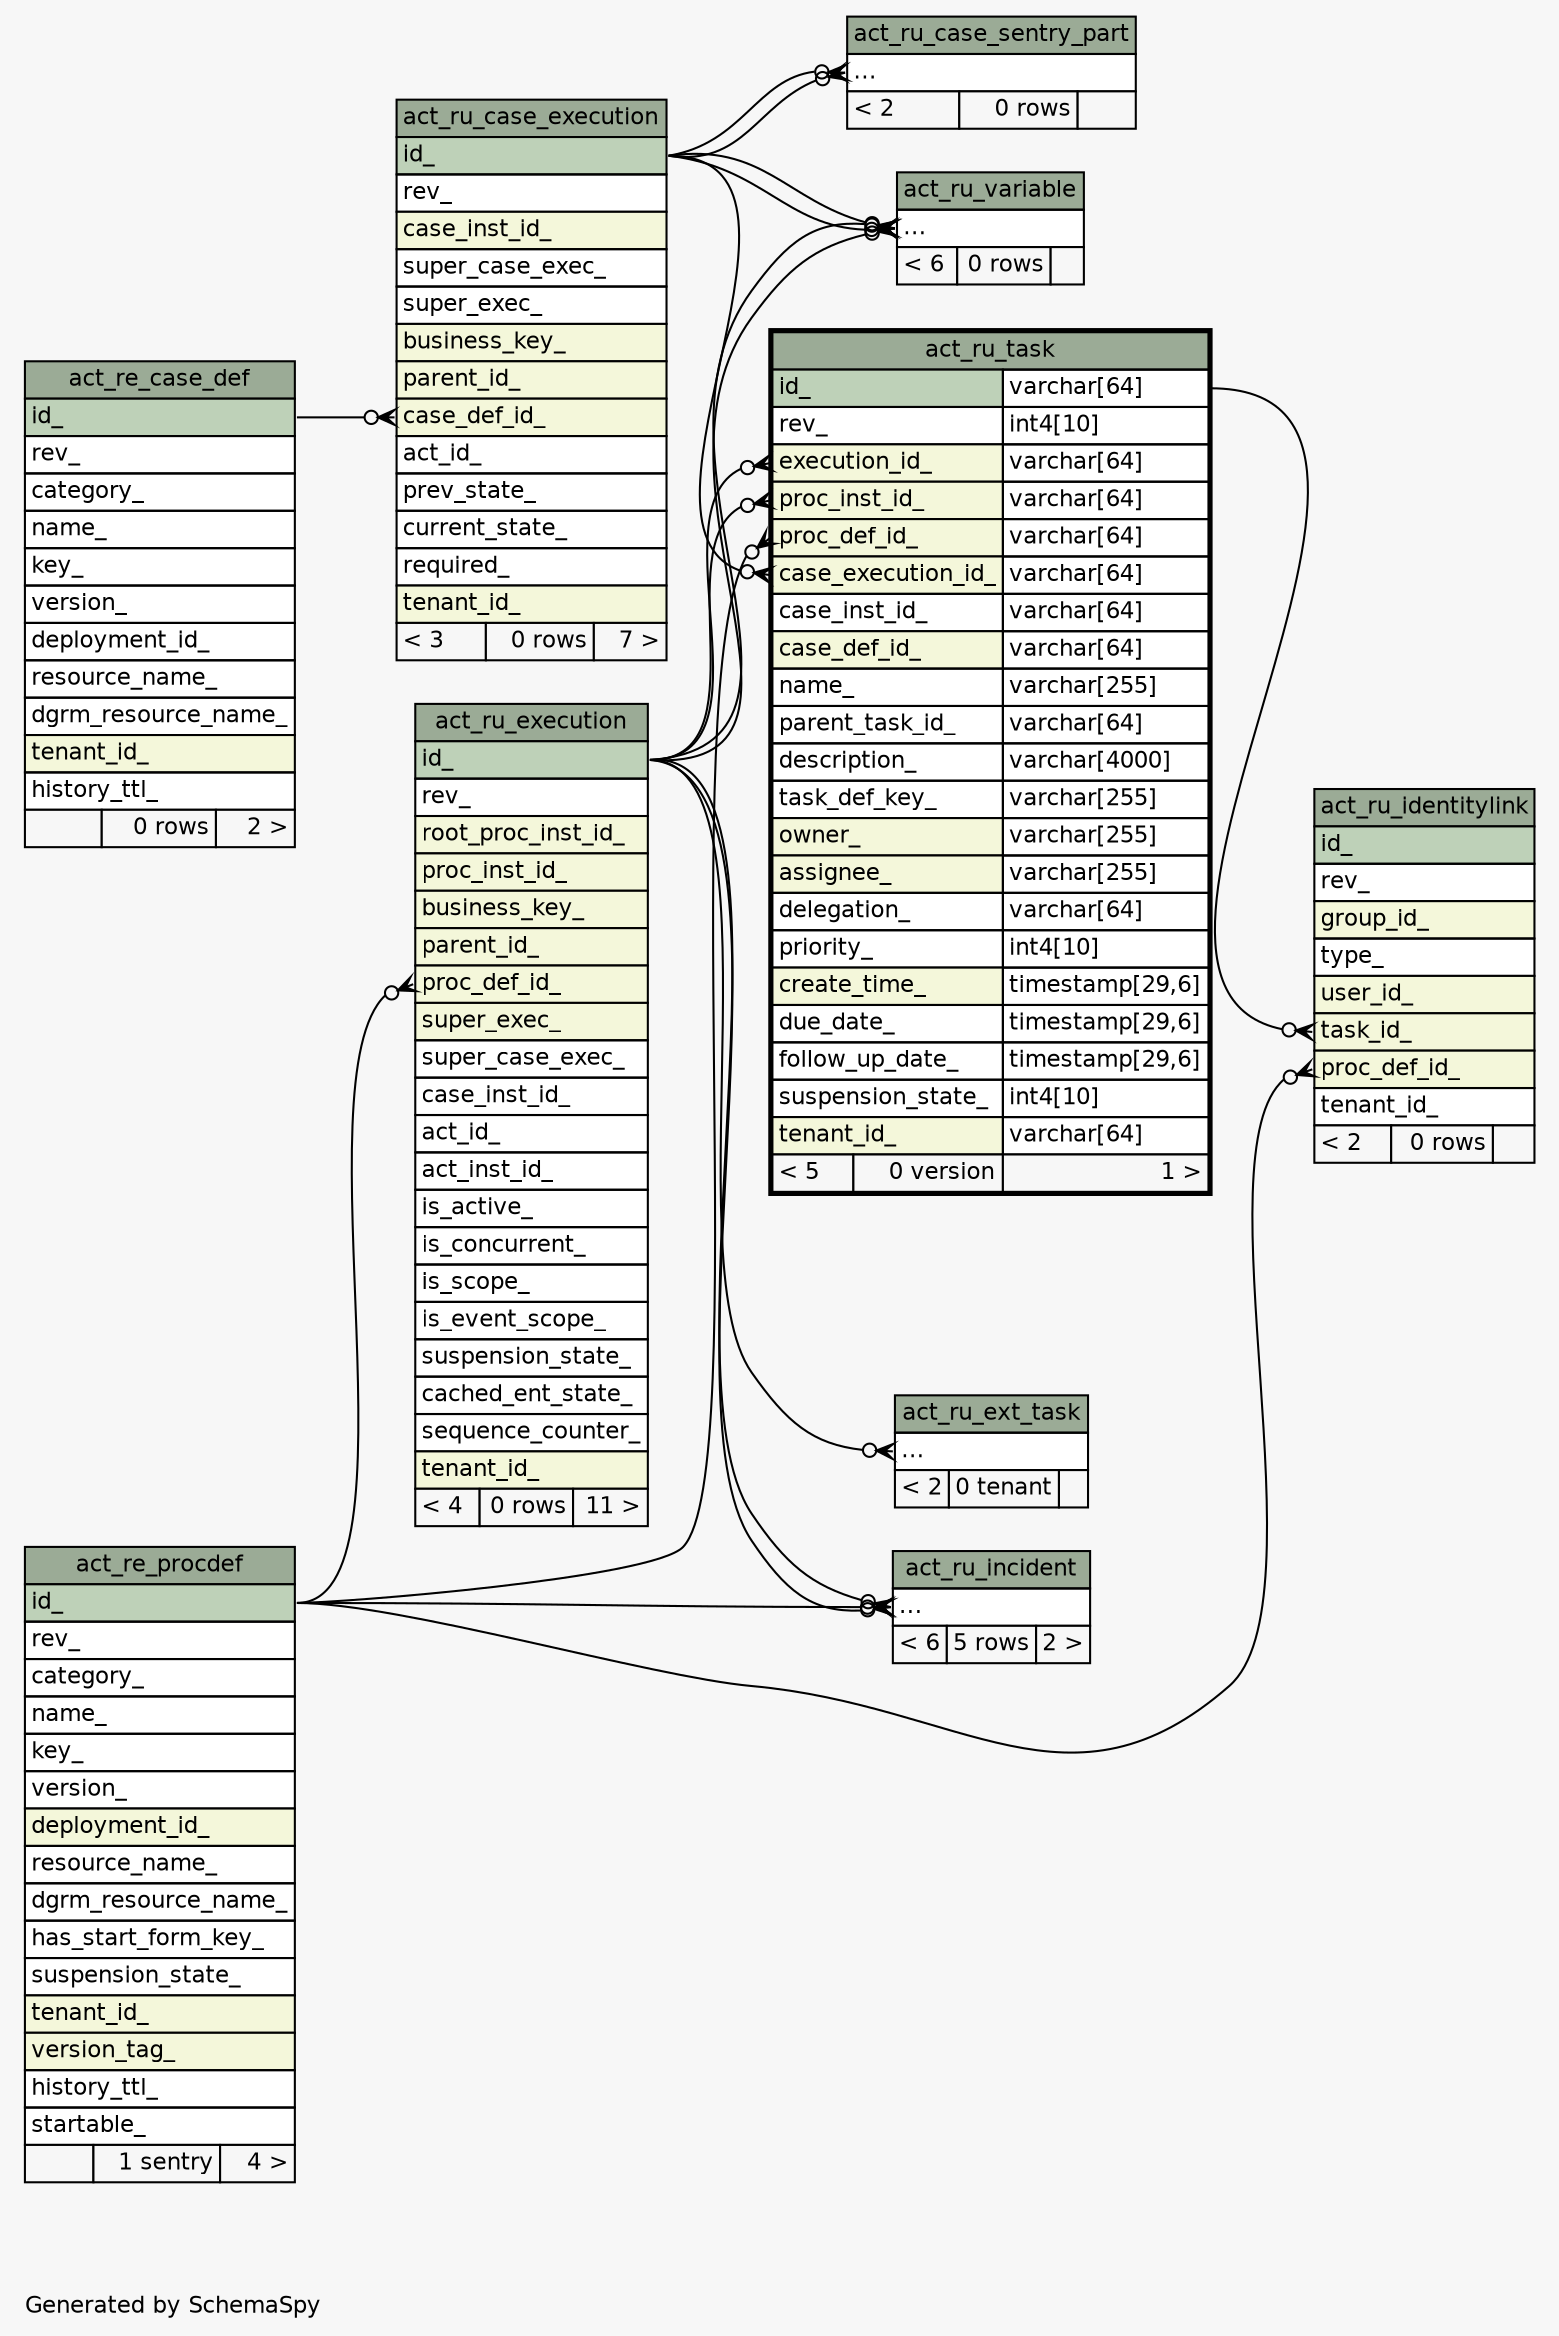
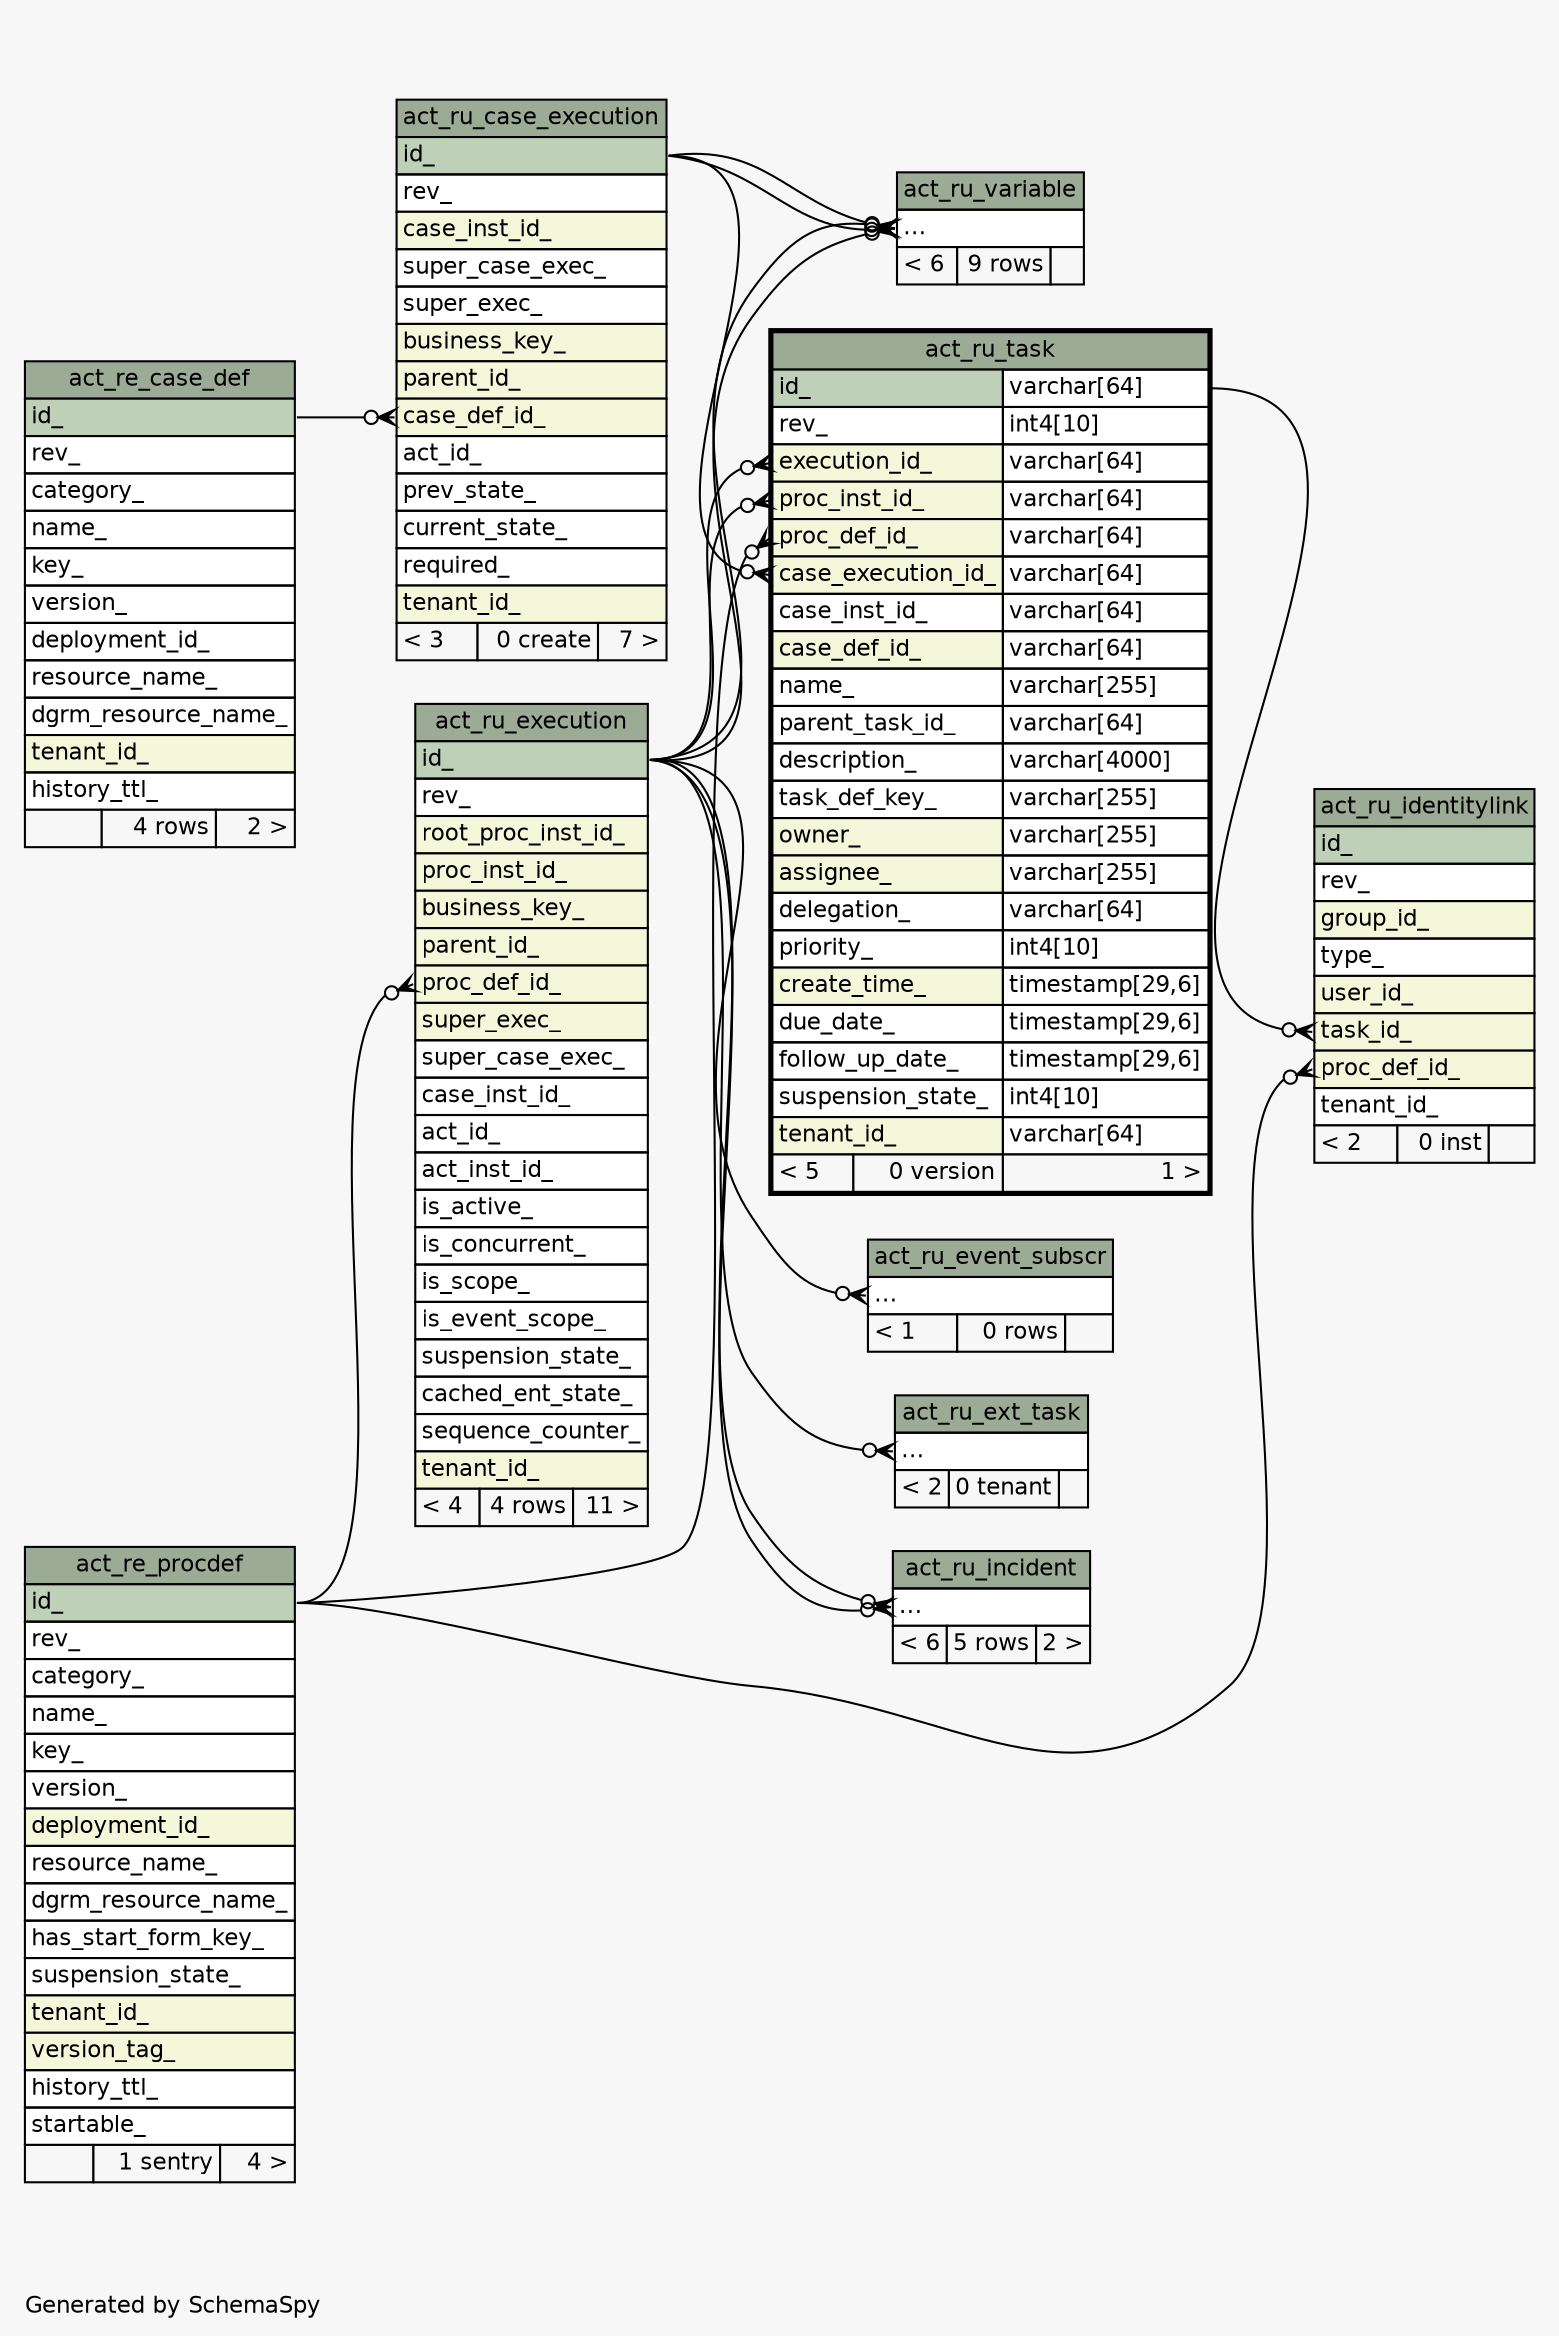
node "act_ru_case_sentry_part": removed
node "act_ru_variable": text "0 rows" -> "9 rows"
node "act_ru_case_execution": text "0 rows" -> "0 create"
node "act_re_case_def": text "0 rows" -> "4 rows"
node "act_ru_identitylink": text "0 rows" -> "0 inst"
node "act_ru_event_subscr": added
node "act_ru_execution": text "0 rows" -> "4 rows"
edge "act_re_procdef" -> "act_ru_incident": removed
